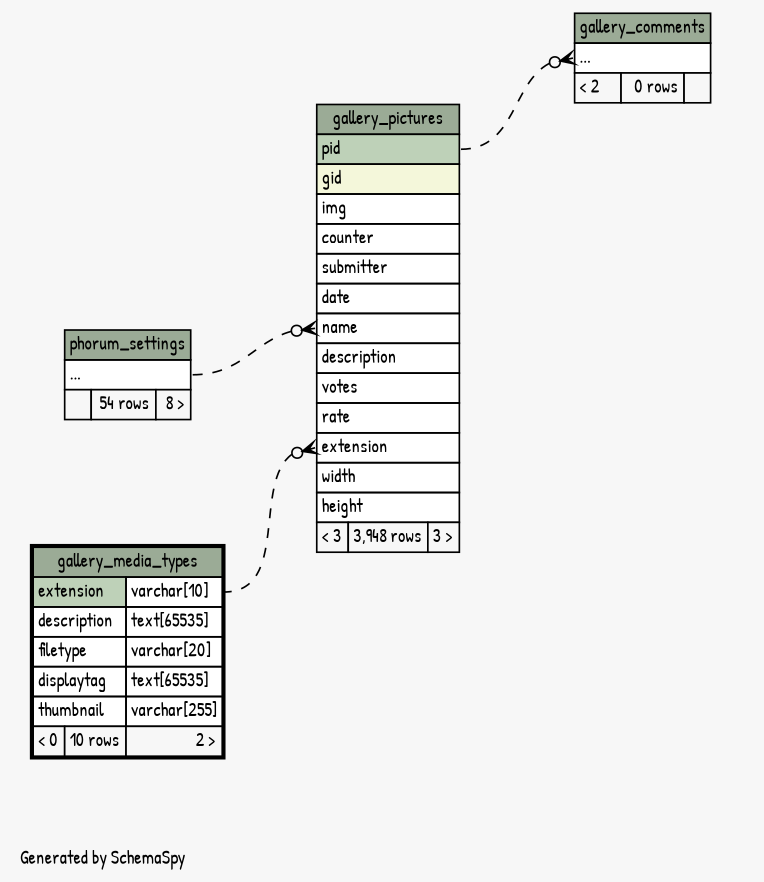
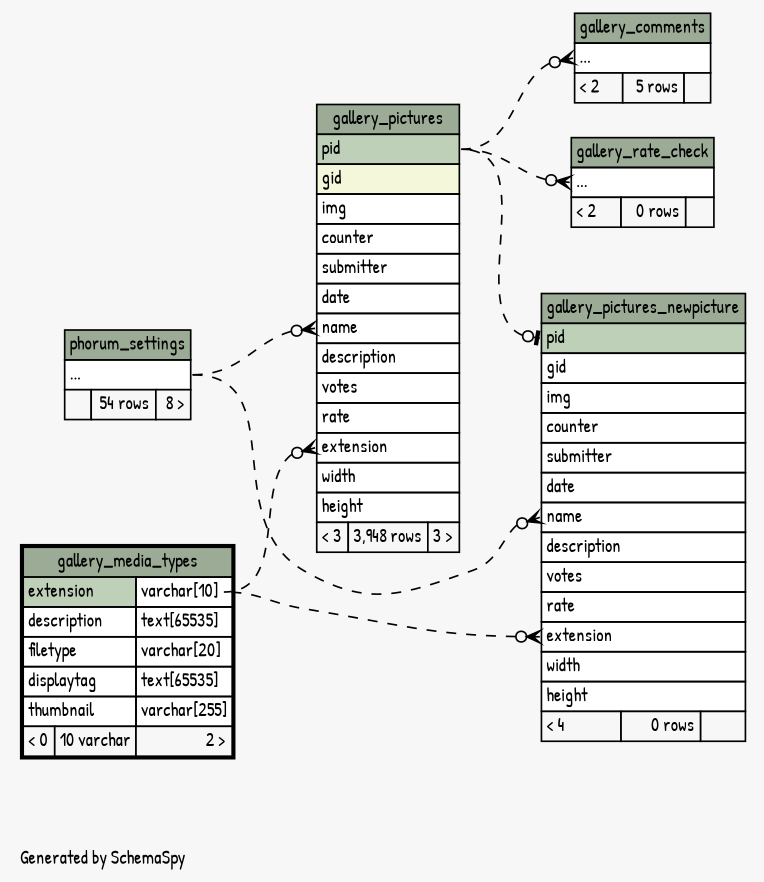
node "gallery_comments": text "0 rows" -> "5 rows"
node "gallery_rate_check": added
node "gallery_pictures_newpicture": added
node "gallery_media_types": text "10 rows" -> "10 varchar"
